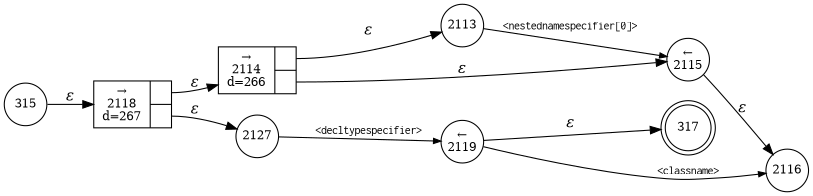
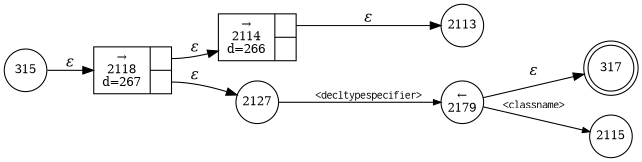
node "← 2115": removed
node "← 2119": label "← 2119" -> "← 2179"
node "2116": label "2116" -> "2115"
